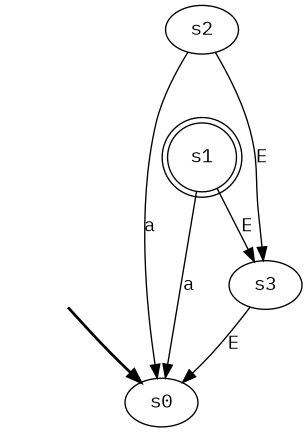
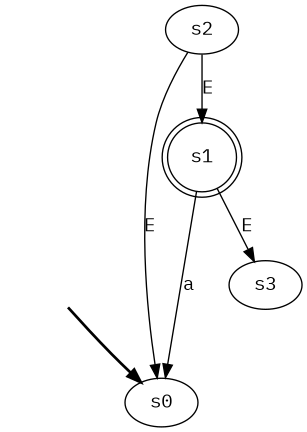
edge "s2" -> "s3": now "s2" -> "s1"
edge "s2" -> "s0": label "a" -> "E"
edge "s3" -> "s0": removed, label "E"
